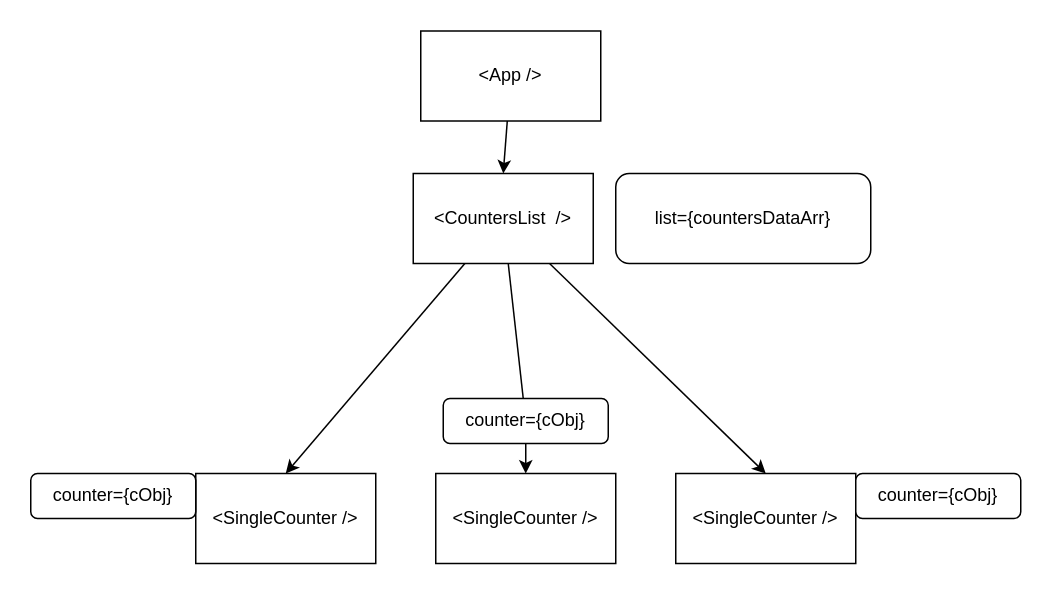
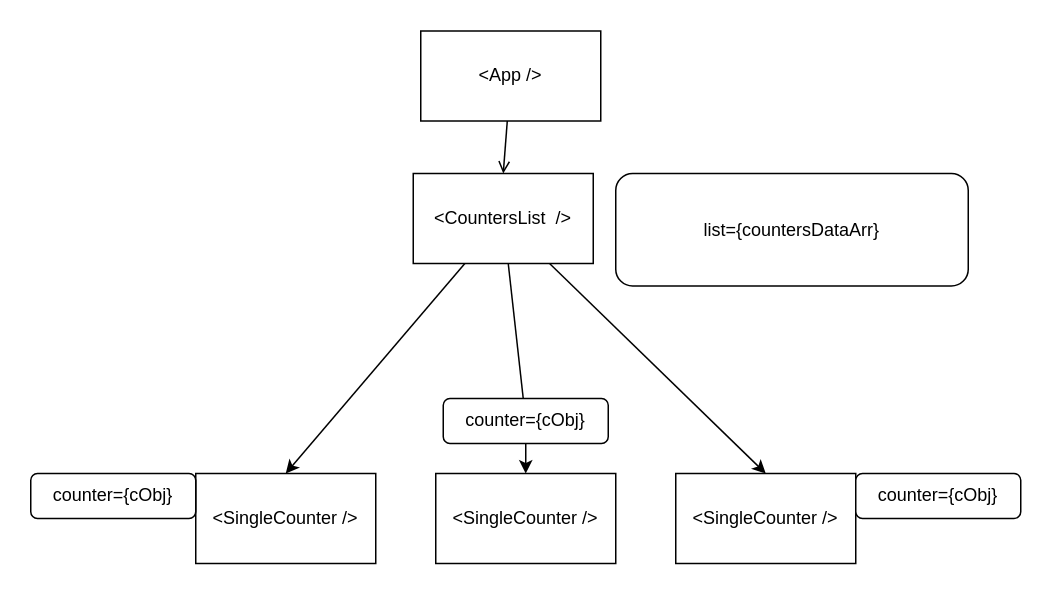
edge "<App />" -> "<CountersList />": arrowhead classic -> open
node "list={countersDataArr}": size 255x90 -> 353x113
